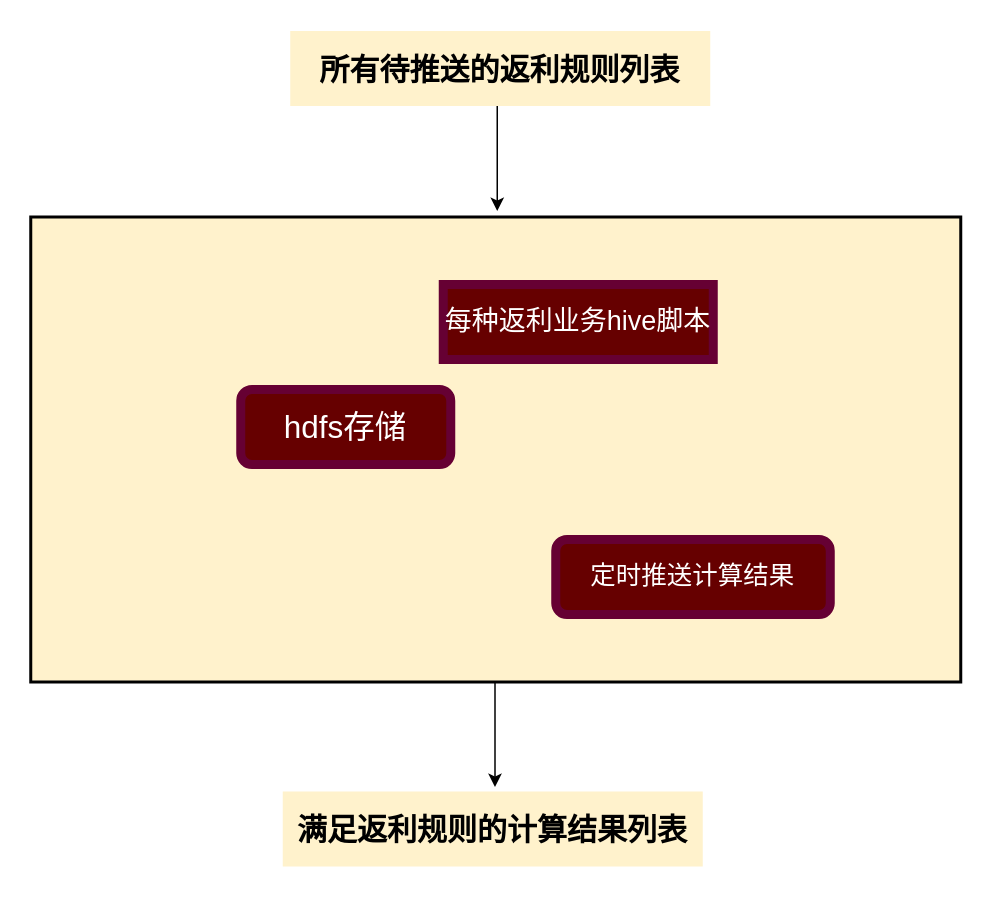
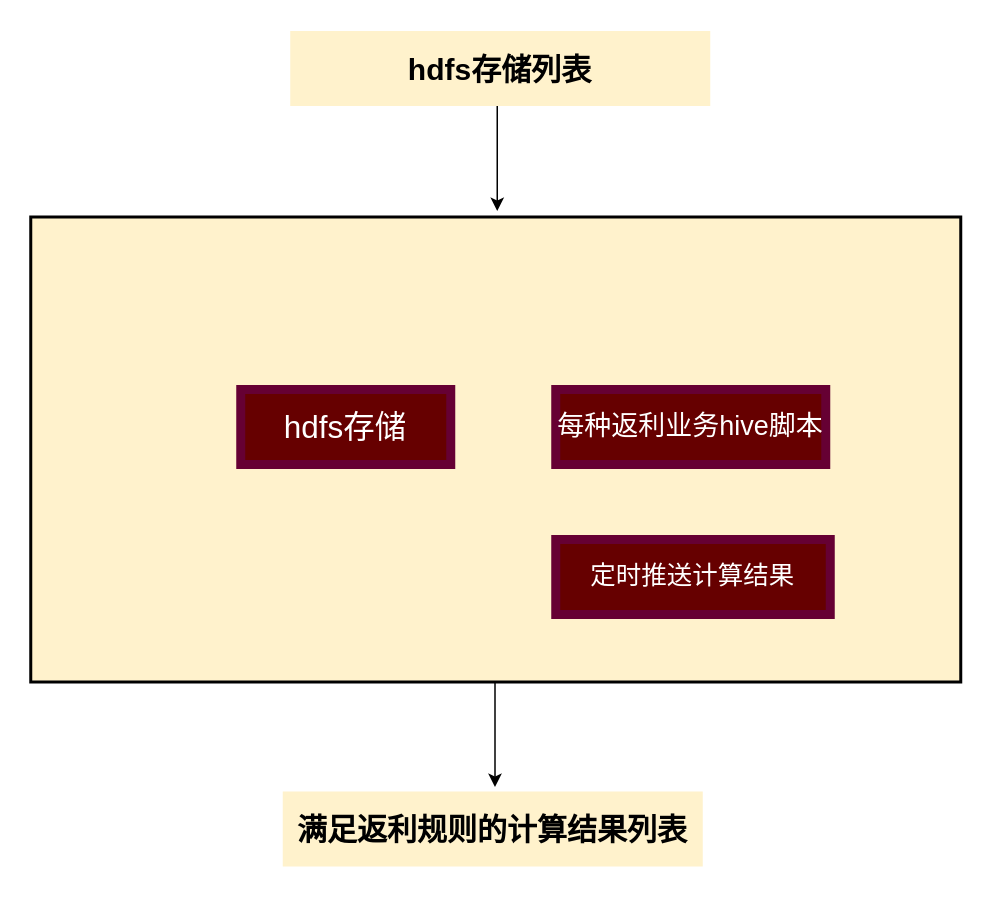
node "所有待推送的返利规则列表": label "所有待推送的返利规则列表" -> "hdfs存储列表"
node "每种返利业务hive脚本": moved (578, 322) -> (691, 427)
node "hdfs存储": shape rounded rectangle -> rectangle
node "定时推送计算结果": shape rounded rectangle -> rectangle
